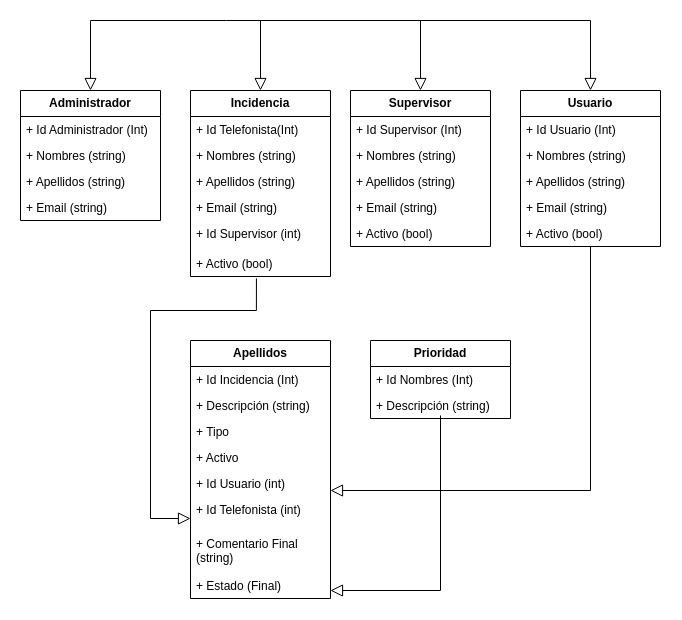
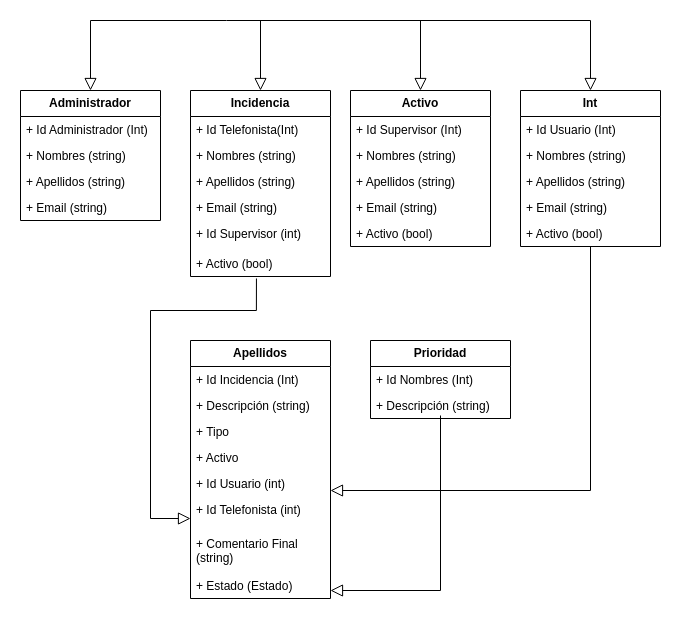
node "Supervisor": label "Supervisor" -> "Activo"
node "Usuario": label "Usuario" -> "Int"
node "+ Estado (Final)": label "+ Estado (Final)" -> "+ Estado (Estado)"
